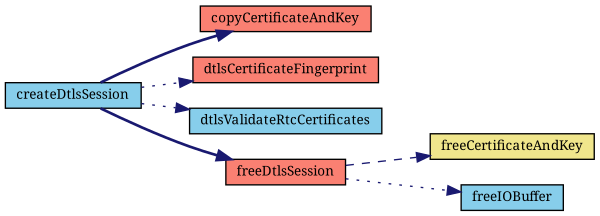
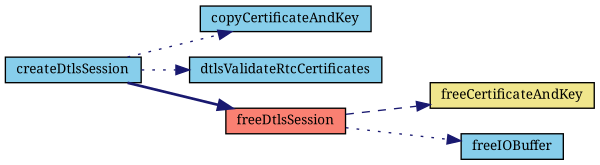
node "copyCertificateAndKey": fillcolor salmon -> skyblue
edge "createDtlsSession" -> "copyCertificateAndKey": style bold -> dotted
node "dtlsCertificateFingerprint": removed
